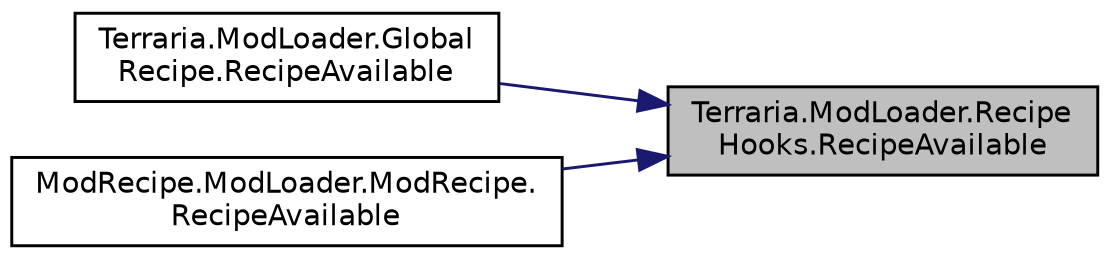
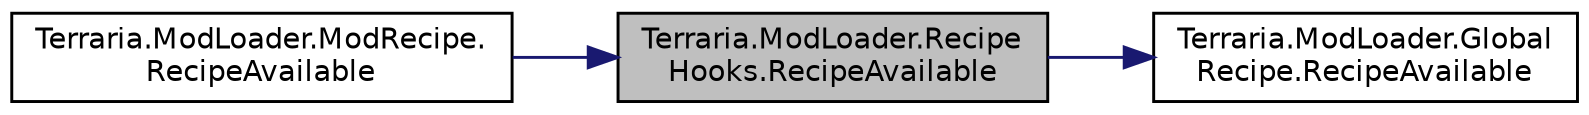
edge "Terraria.ModLoader.Global Recipe.RecipeAvailable" -> "Terraria.ModLoader.Recipe Hooks.RecipeAvailable": reversed
node "ModRecipe.ModLoader.ModRecipe. RecipeAvailable": label "ModRecipe.ModLoader.ModRecipe. RecipeAvailable" -> "Terraria.ModLoader.ModRecipe. RecipeAvailable"
